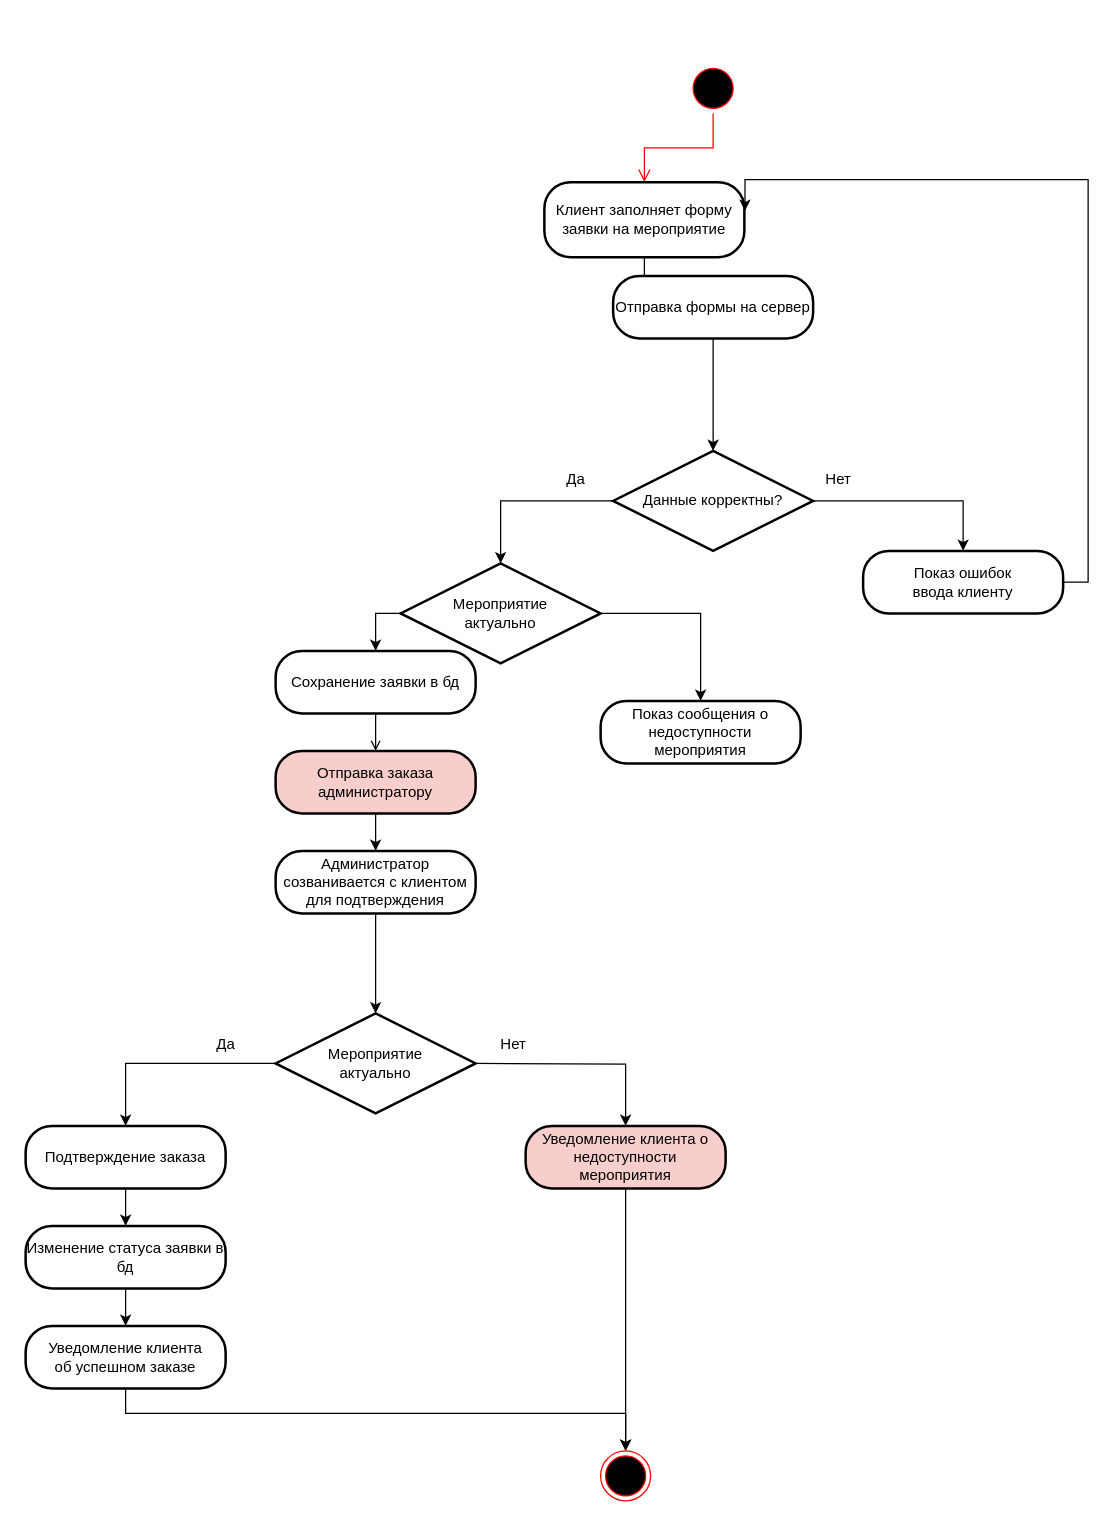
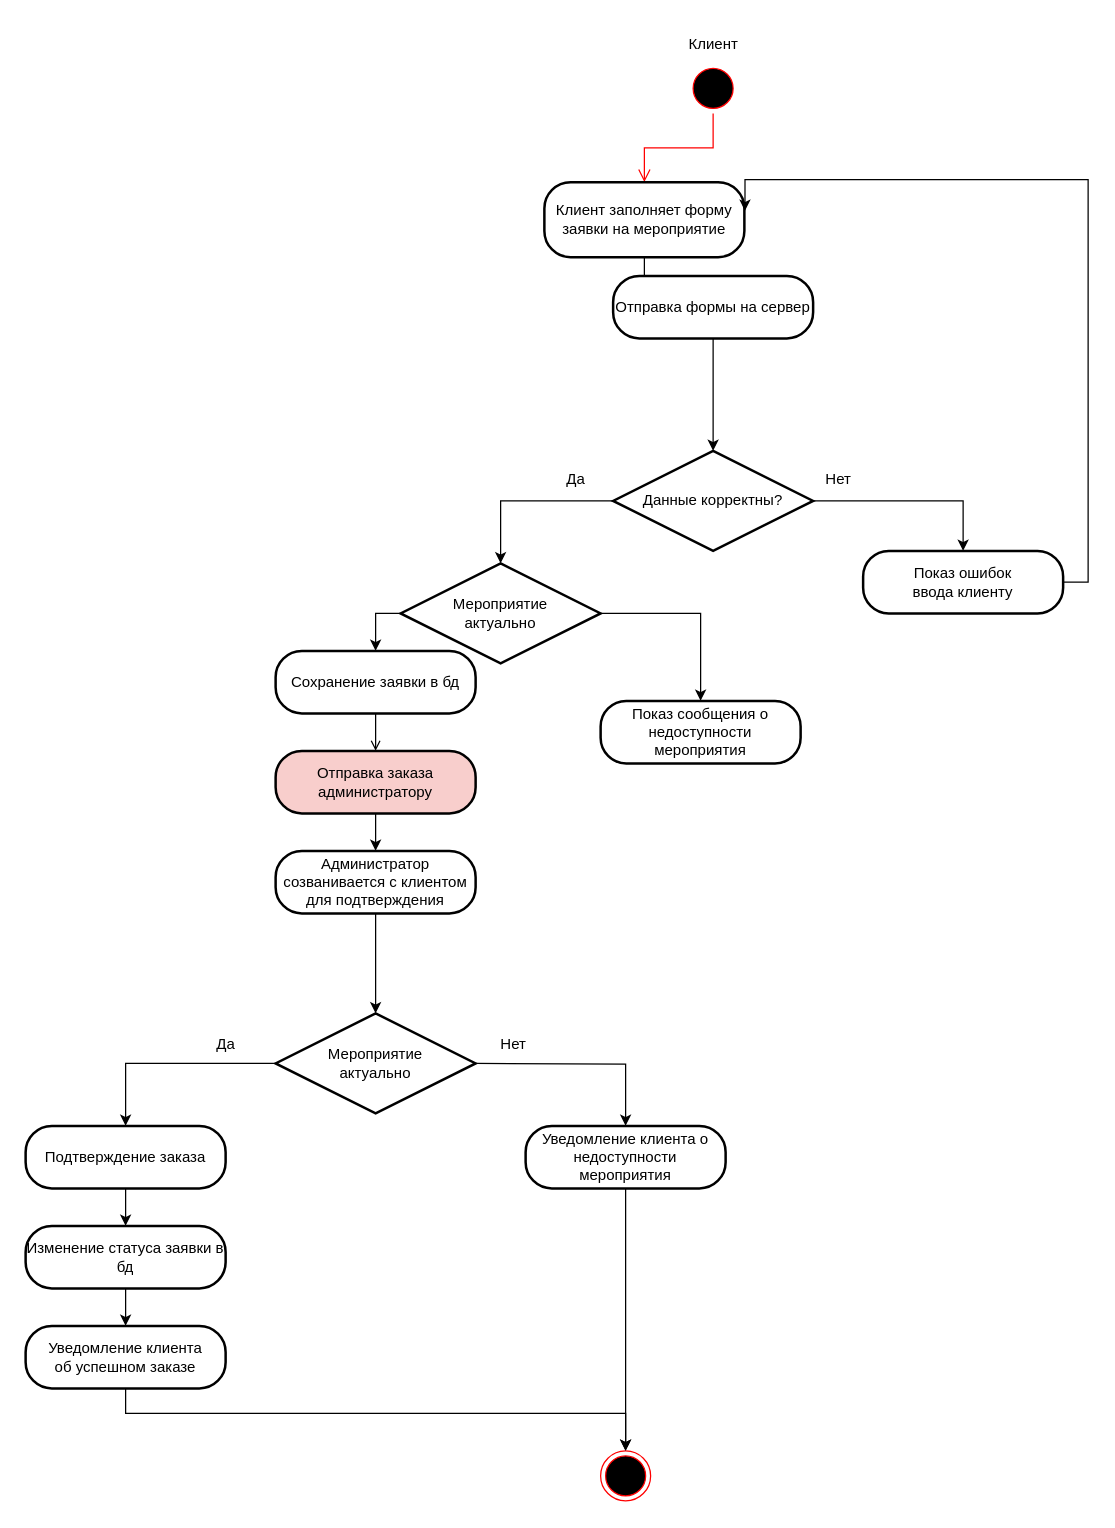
node "Клиент": added
node "Уведомление клиента о недоступности мероприятия": fillcolor #f8cecc -> #ffffff
